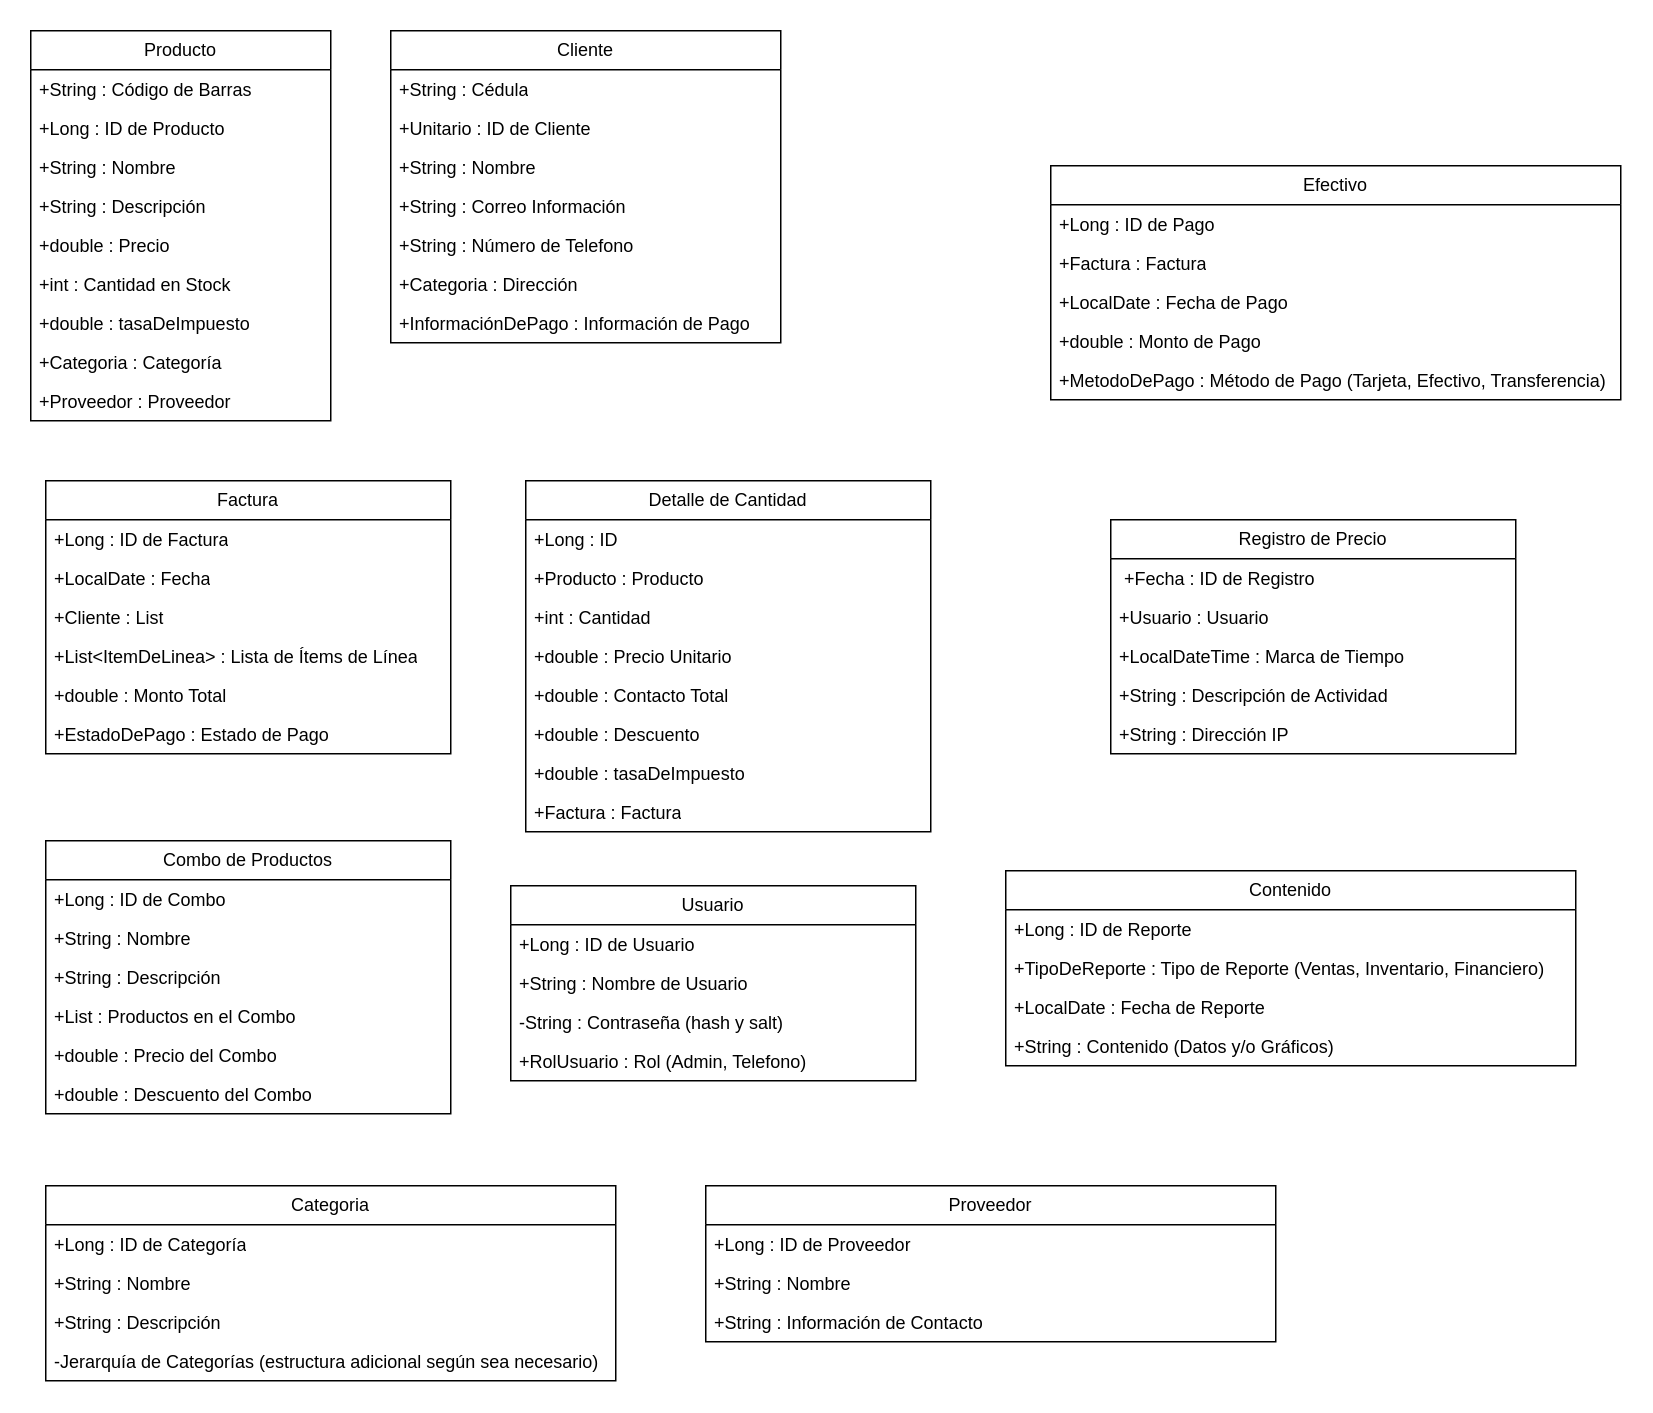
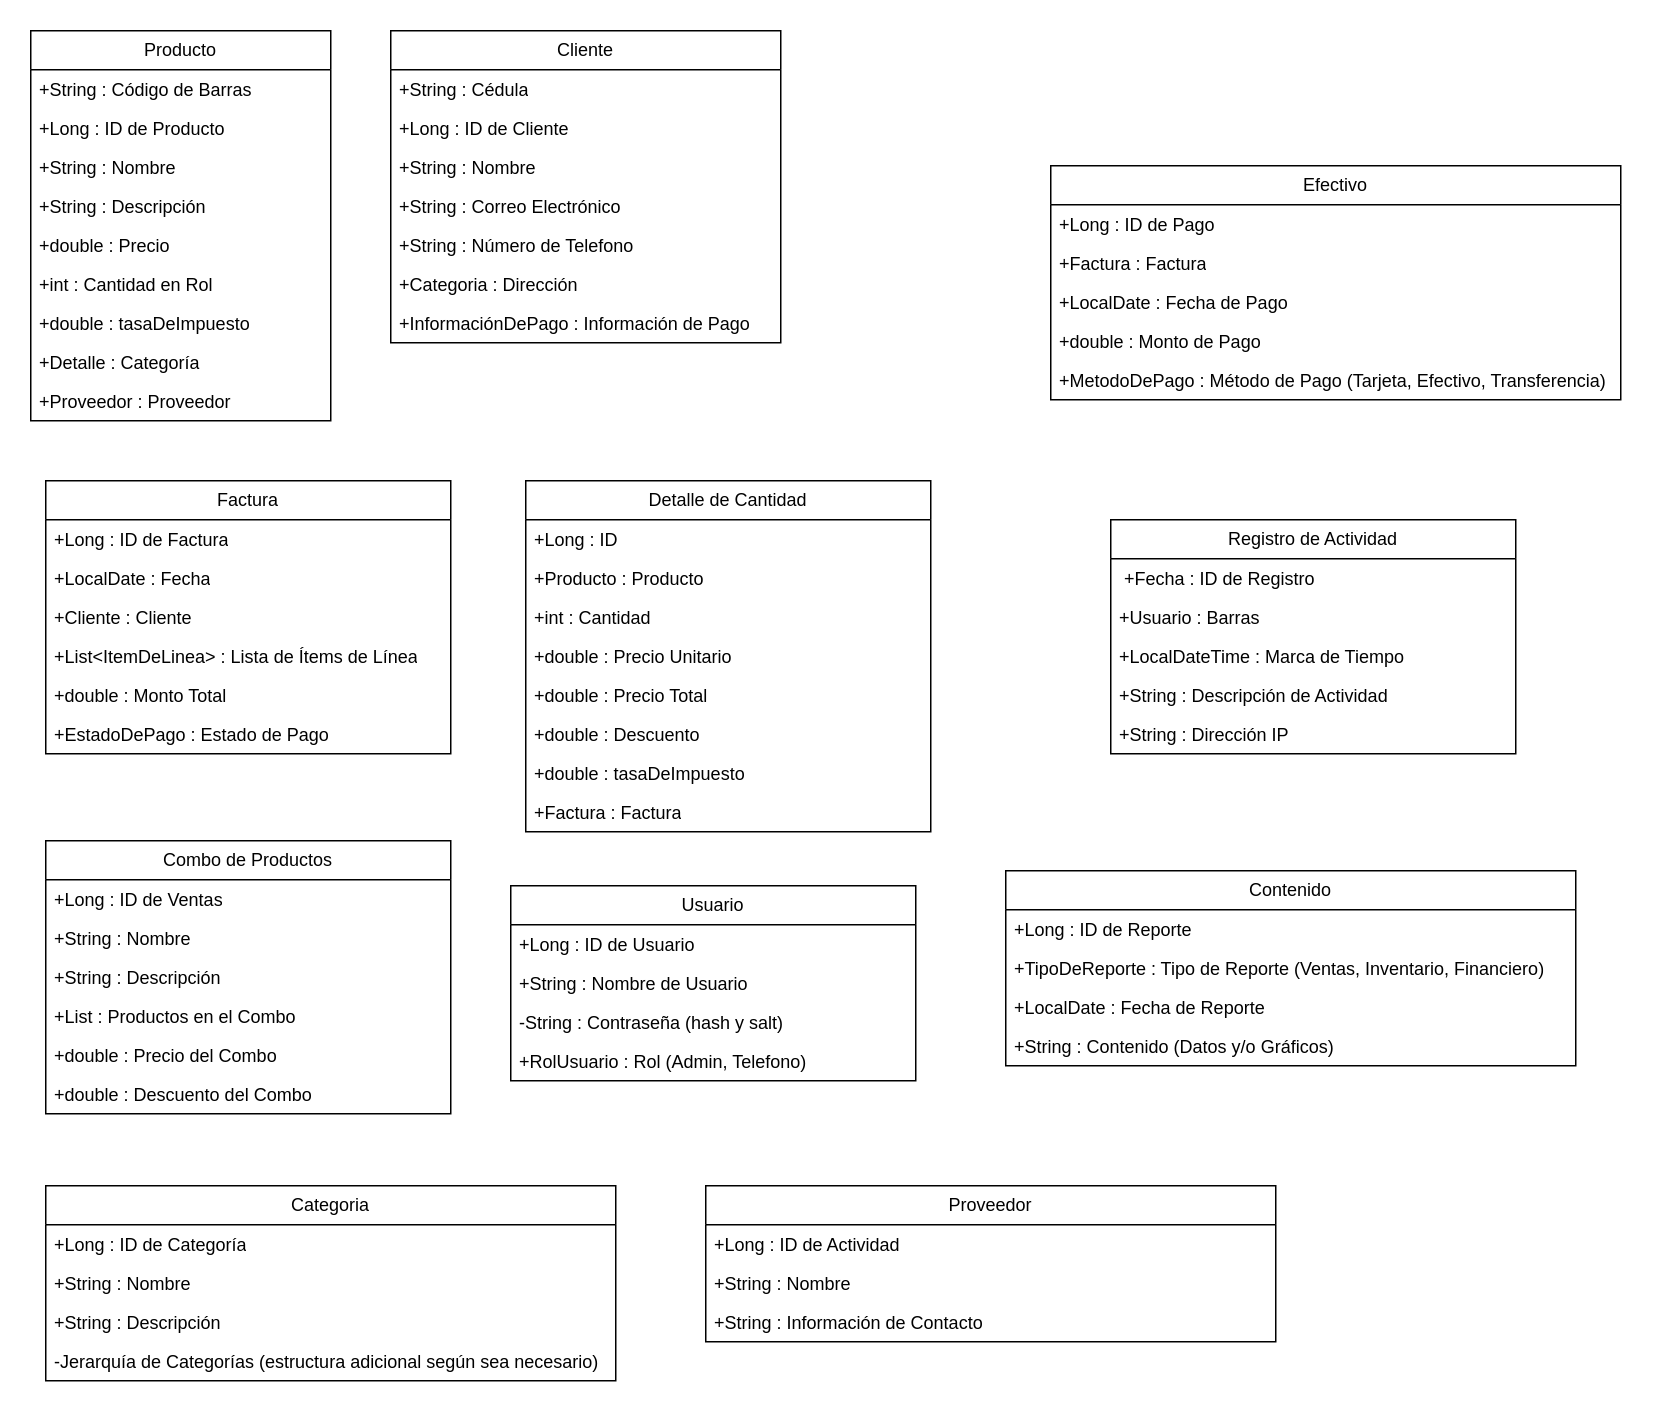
node "+Unitario : ID de Cliente": label "+Unitario : ID de Cliente" -> "+Long : ID de Cliente"
node "+String : Correo Información": label "+String : Correo Información" -> "+String : Correo Electrónico"
node "+int : Cantidad en Stock": label "+int : Cantidad en Stock" -> "+int : Cantidad en Rol"
node "+Categoria : Categoría": label "+Categoria : Categoría" -> "+Detalle : Categoría"
node "Registro de Precio": label "Registro de Precio" -> "Registro de Actividad"
node "+Cliente : List": label "+Cliente : List" -> "+Cliente : Cliente"
node "+Usuario : Usuario": label "+Usuario : Usuario" -> "+Usuario : Barras"
node "+double : Contacto Total": label "+double : Contacto Total" -> "+double : Precio Total"
node "+Long : ID de Combo": label "+Long : ID de Combo" -> "+Long : ID de Ventas"
node "+Long : ID de Proveedor": label "+Long : ID de Proveedor" -> "+Long : ID de Actividad"
